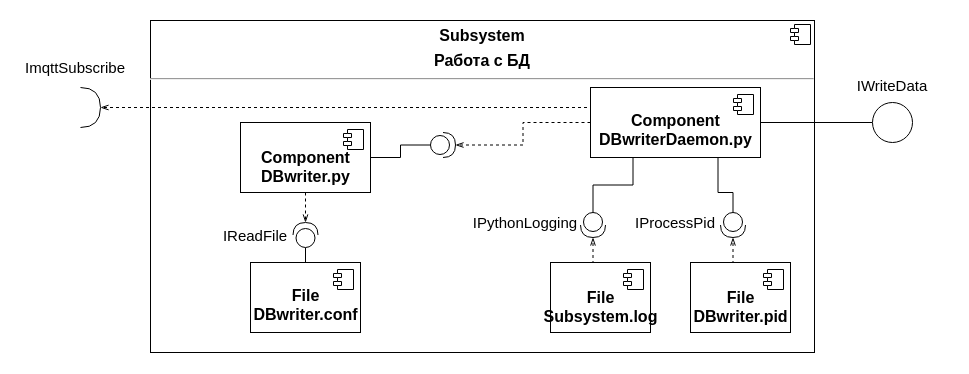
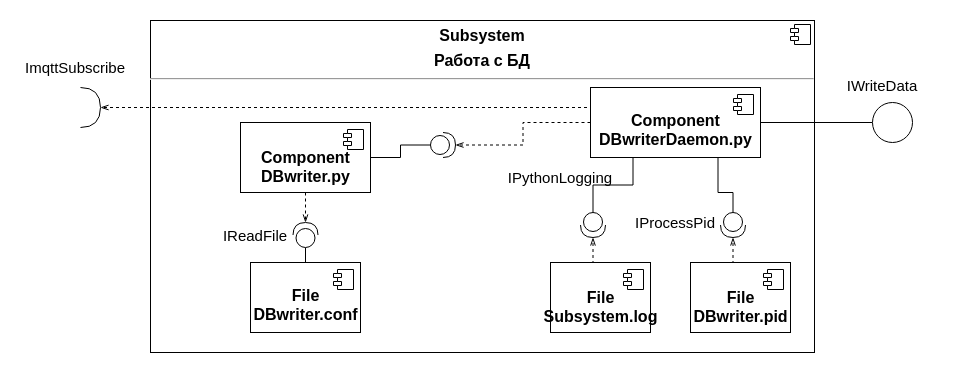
node "IWriteData": moved (893, 85) -> (883, 85)
node "IPythonLogging": moved (526, 223) -> (561, 178)
